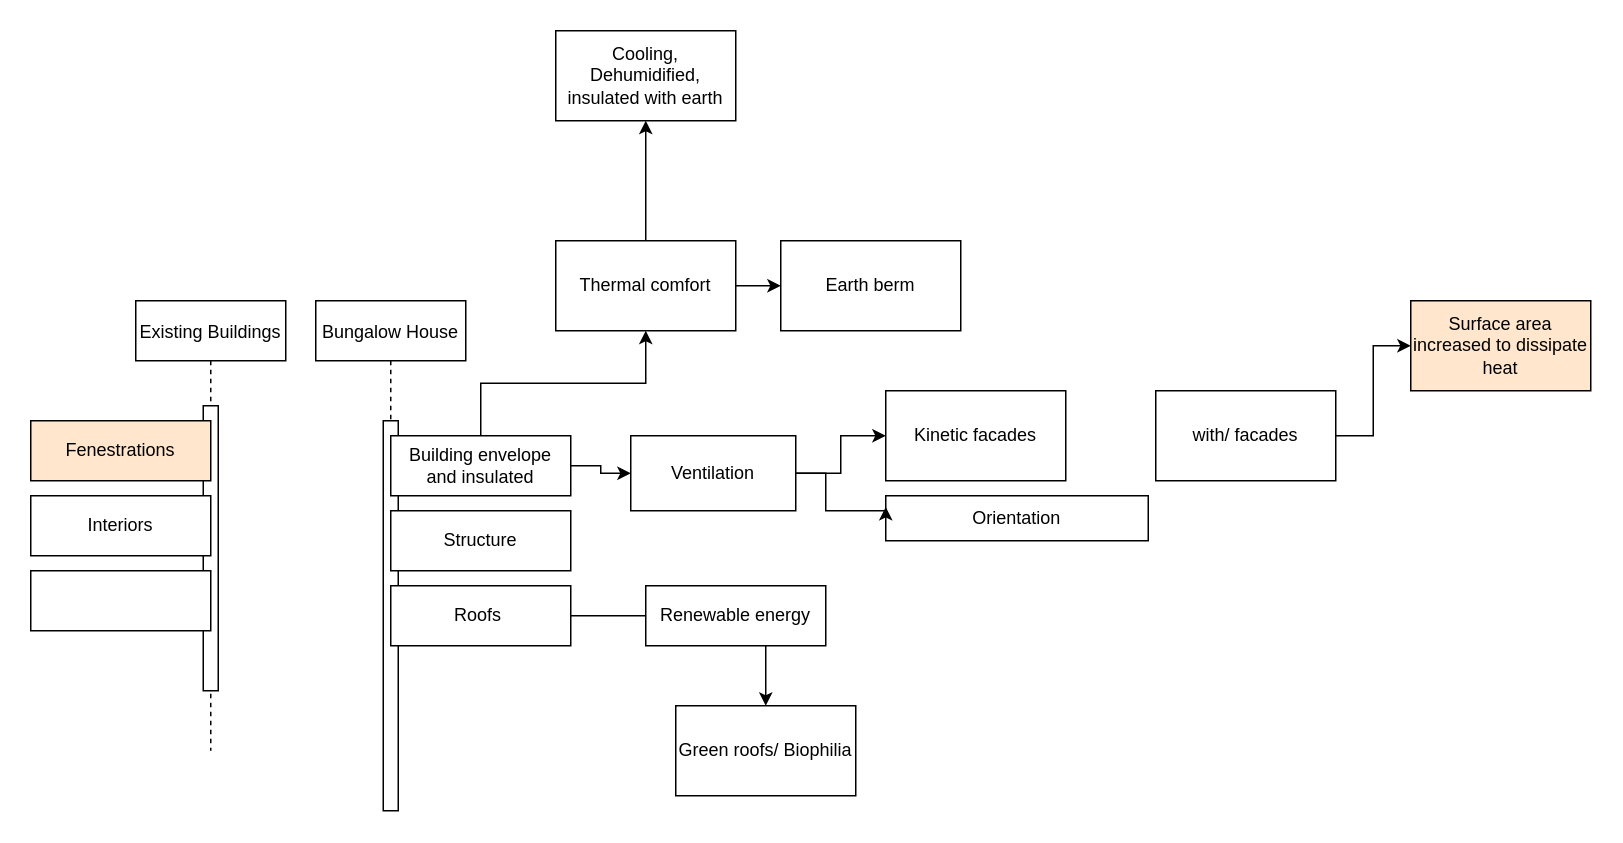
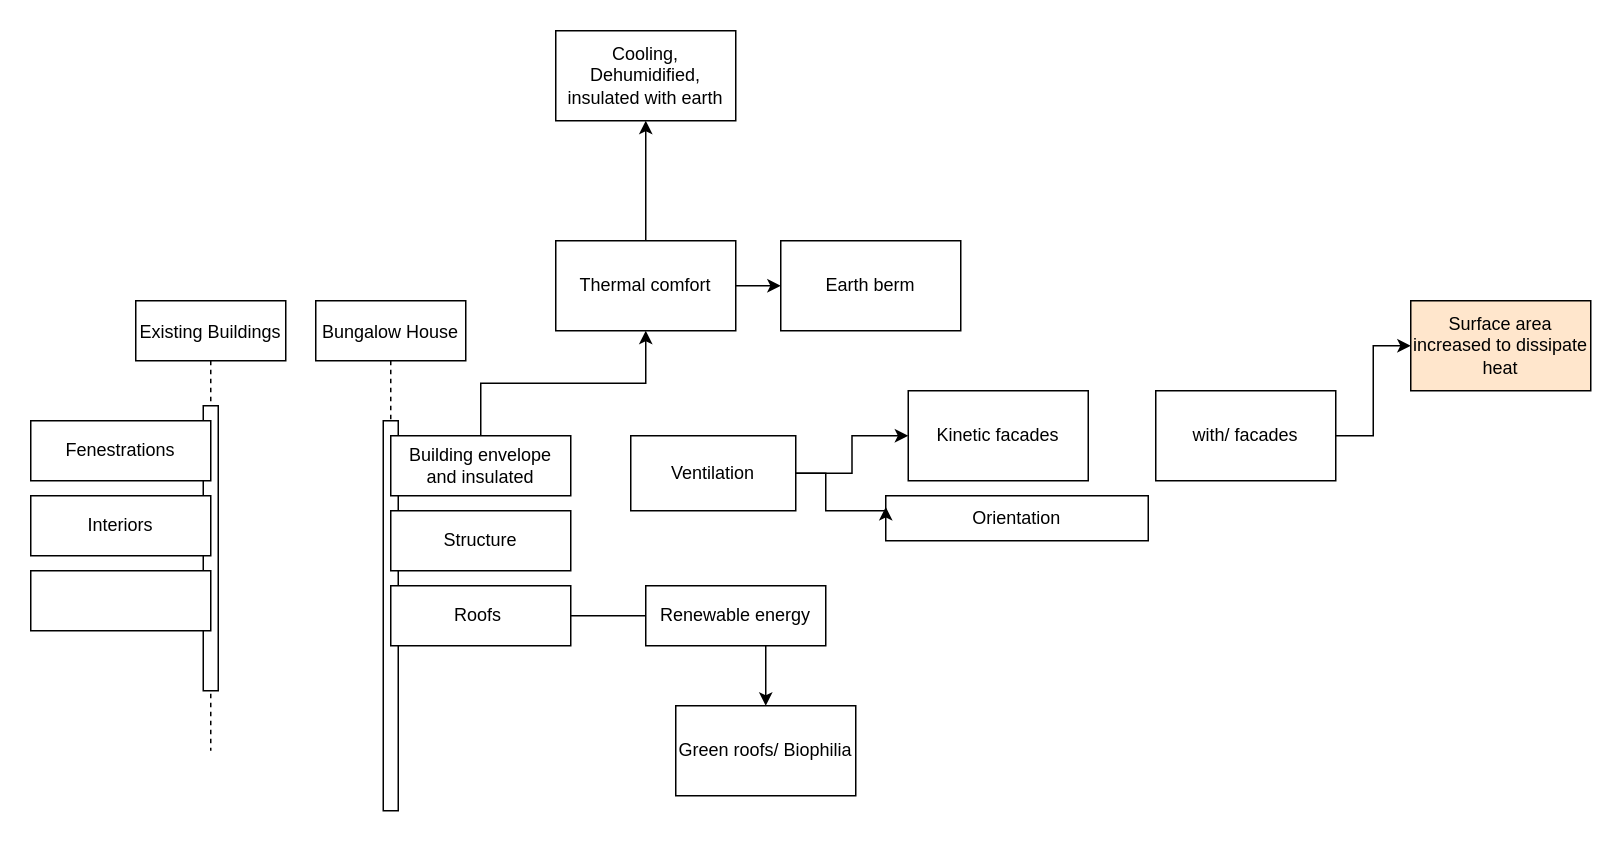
node "Kinetic facades": moved (976, 436) -> (998, 436)
node "Fenestrations": fillcolor #ffe6cc -> #ffffff
edge "Building envelope and insulated" -> "Ventilation": removed
